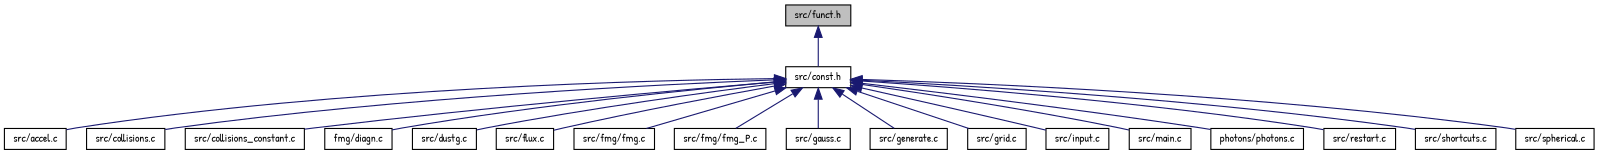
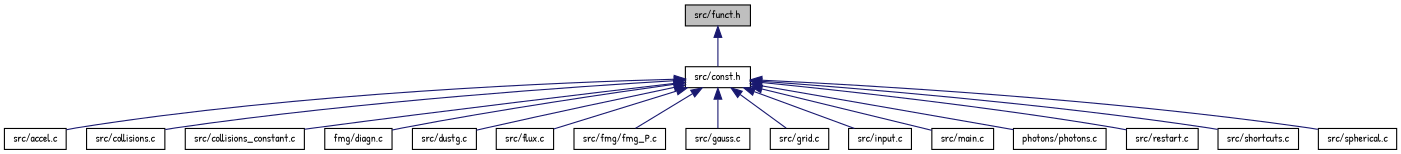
node "src/fmg/fmg.c": removed
node "src/generate.c": removed
